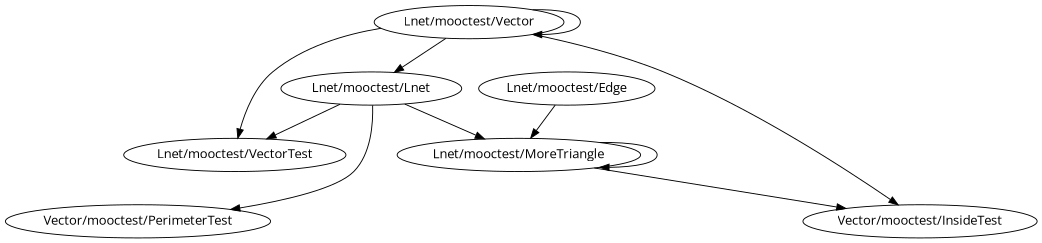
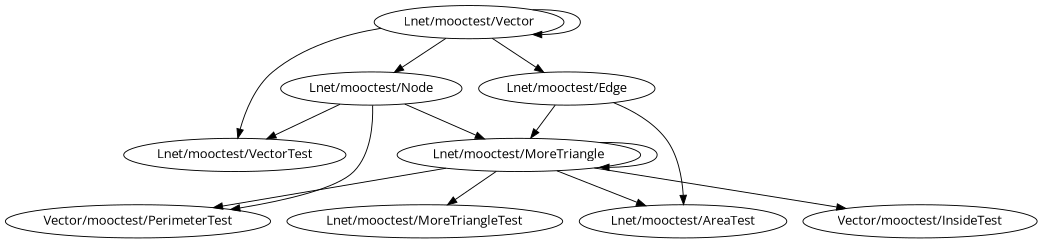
node "Lnet/mooctest/Lnet": label "Lnet/mooctest/Lnet" -> "Lnet/mooctest/Node"
edge "Lnet/mooctest/Vector" -> "Vector/mooctest/InsideTest": now "Lnet/mooctest/Vector" -> "Lnet/mooctest/Edge"
edge "Lnet/mooctest/MoreTriangle" -> "Vector/mooctest/PerimeterTest": added
node "Lnet/mooctest/MoreTriangleTest": added
node "Lnet/mooctest/AreaTest": added
